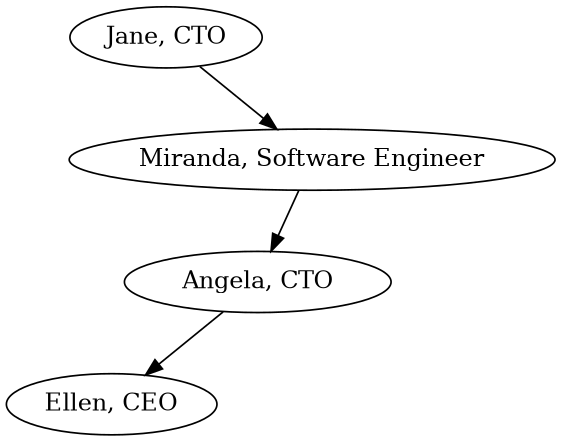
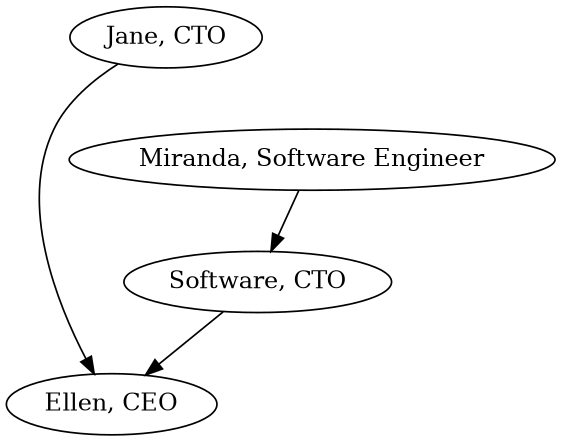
edge "Jane, CTO" -> "Miranda, Software Engineer": now "Jane, CTO" -> "Ellen, CEO"
node "Angela, CTO": label "Angela, CTO" -> "Software, CTO"
